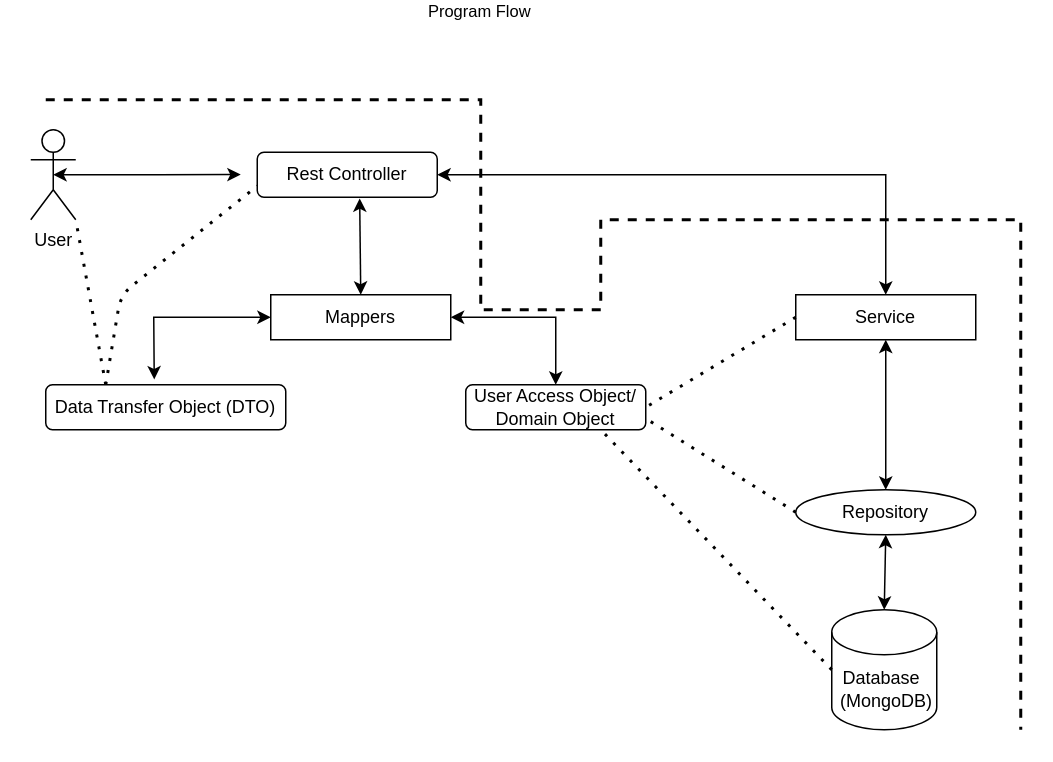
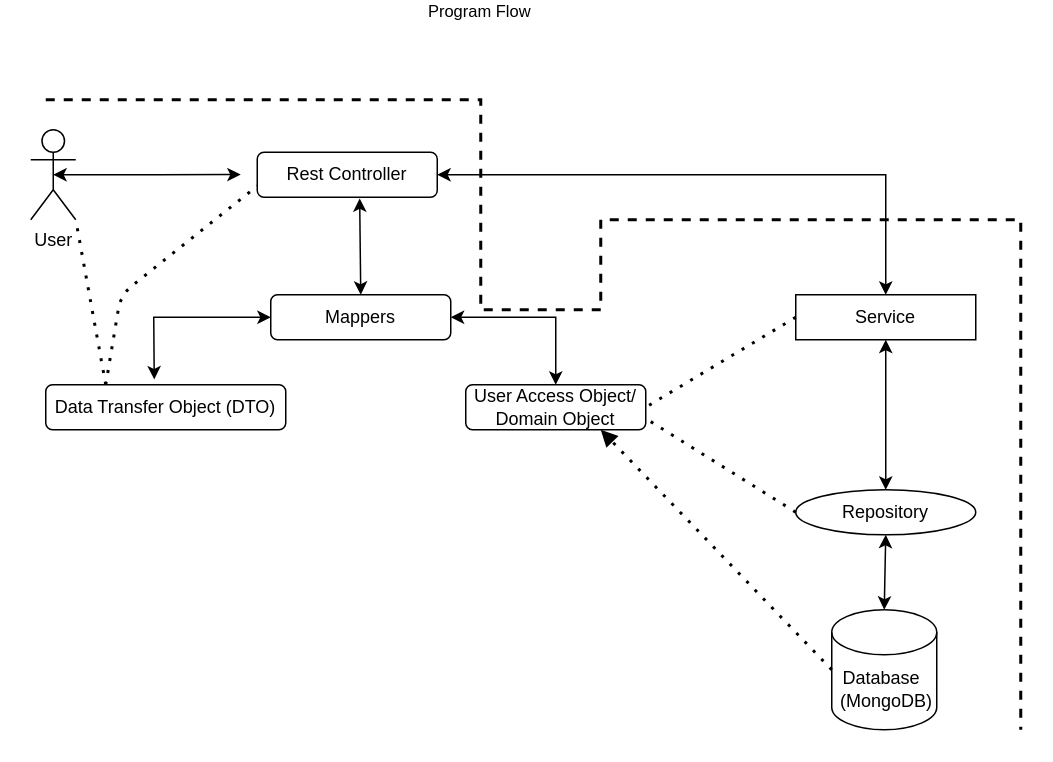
node "Mappers": shape rectangle -> rounded rectangle
edge "User Access Object/ Domain Object" -- "Database (MongoDB)": arrowhead none -> block
